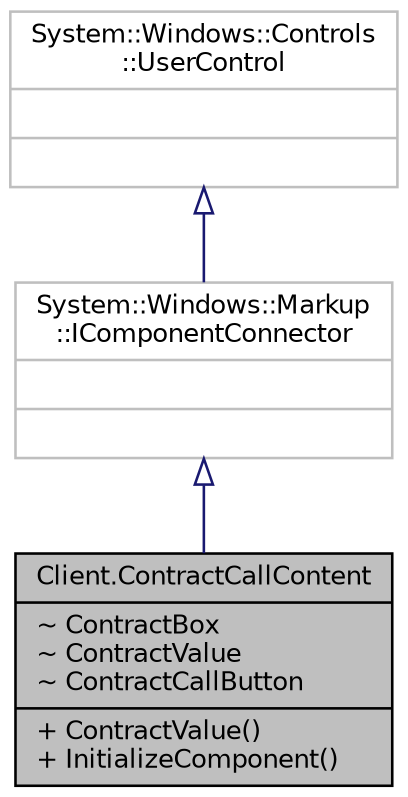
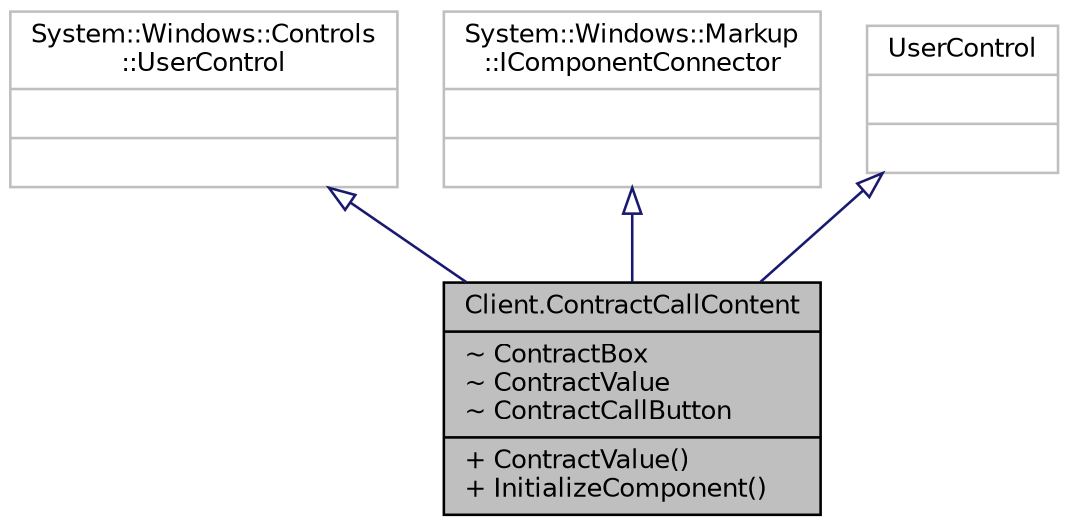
node "UserControl": added
edge "System::Windows::Markup" -> "System::Windows::Controls": now "Client.ContractCallContent" -> "System::Windows::Controls"
